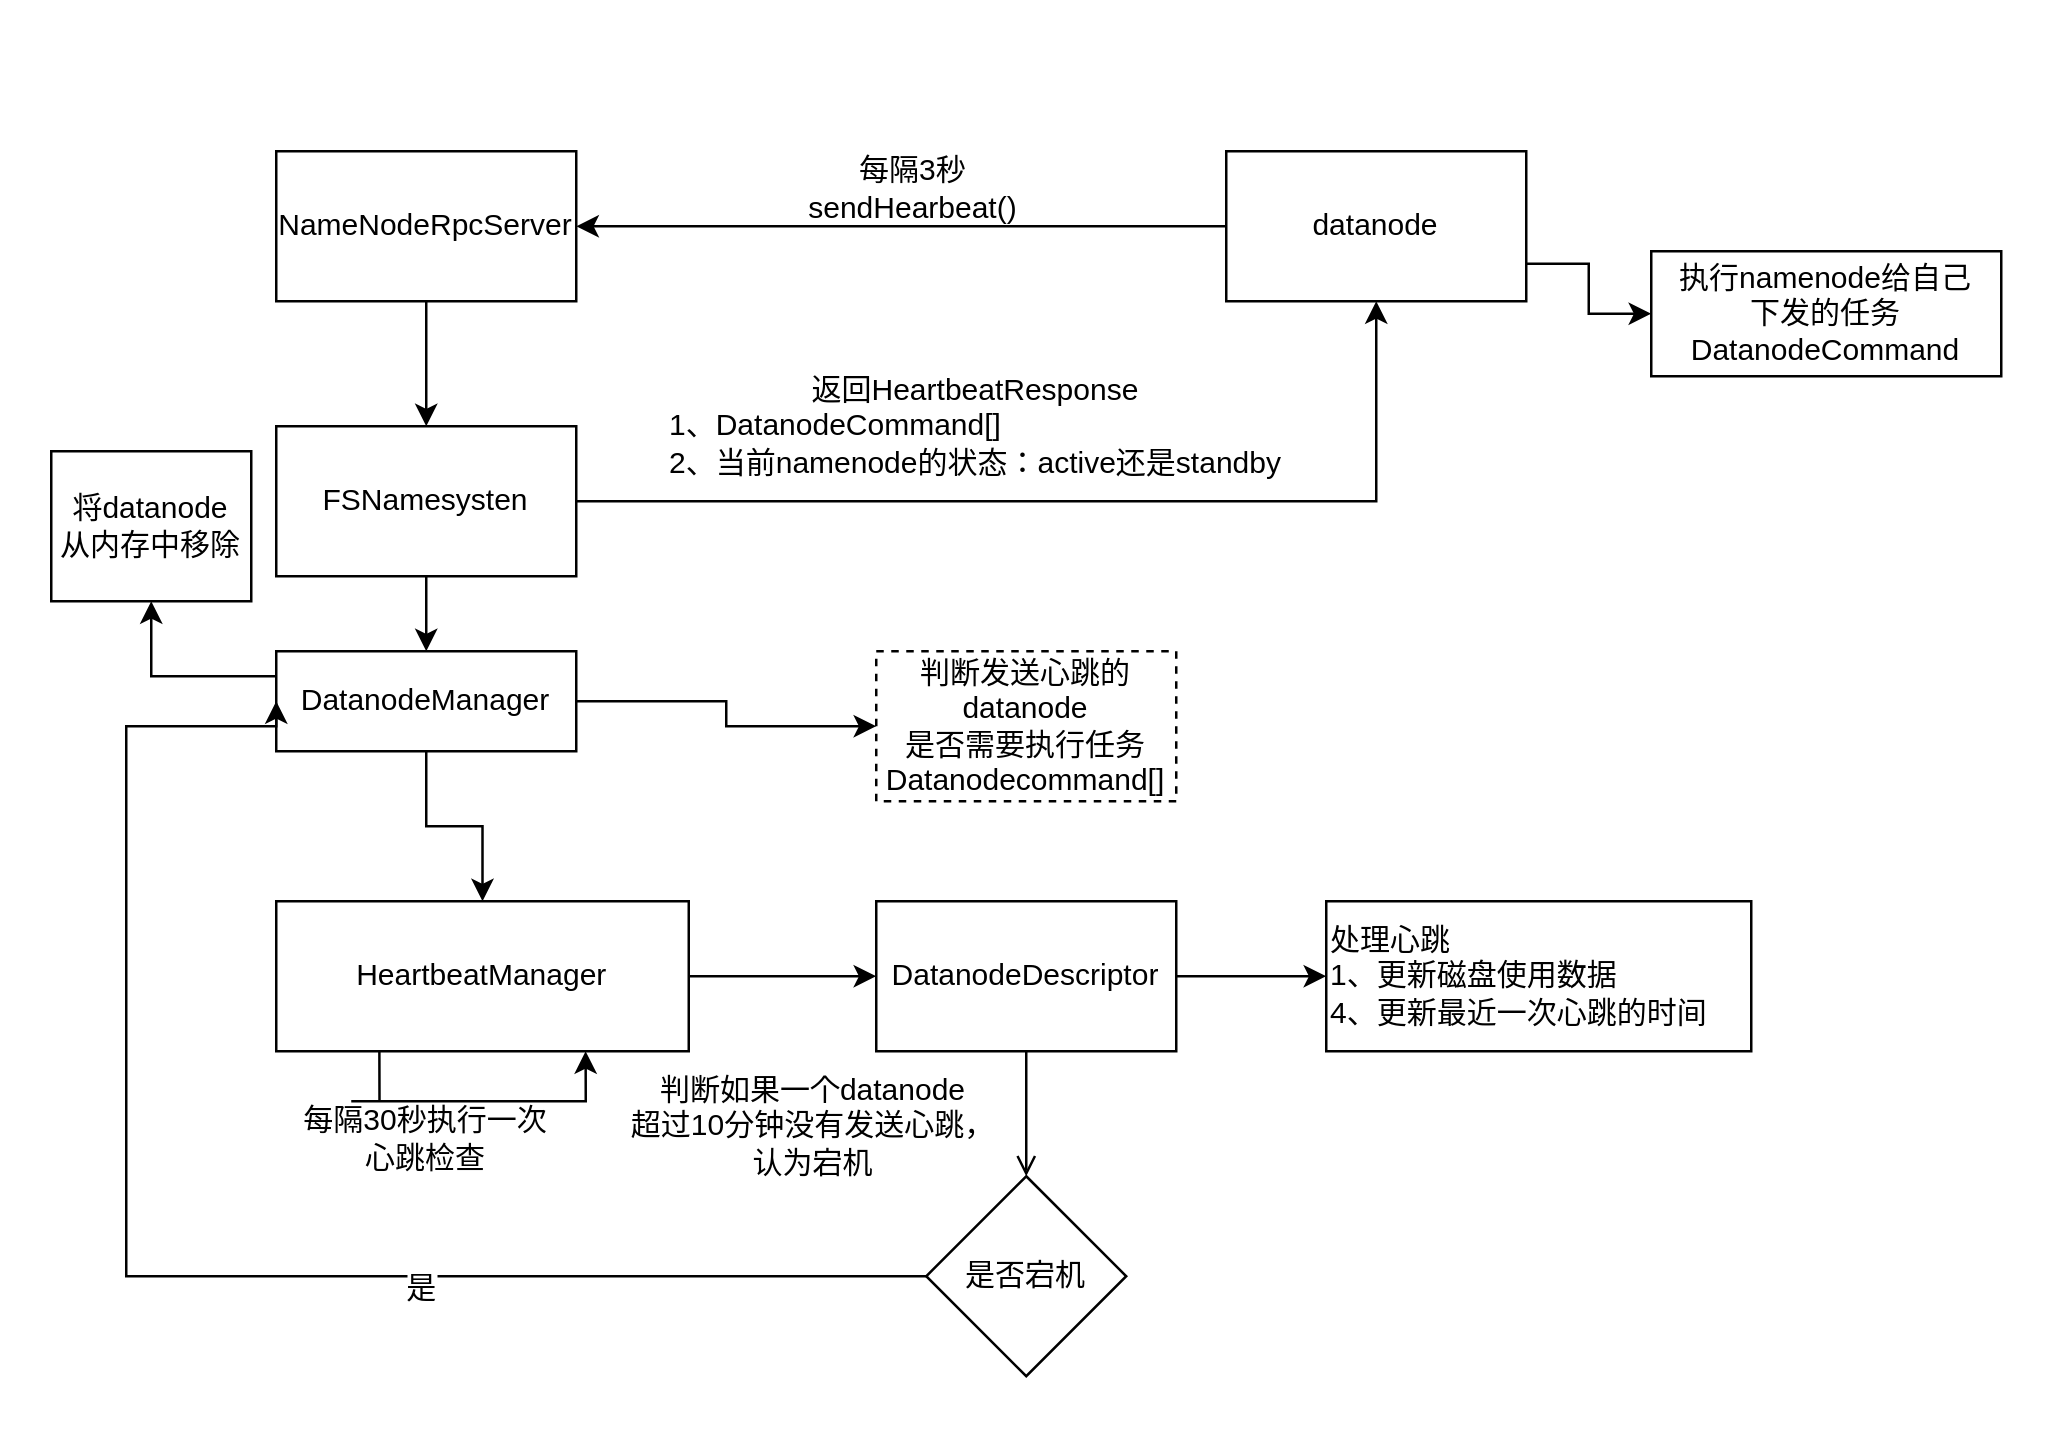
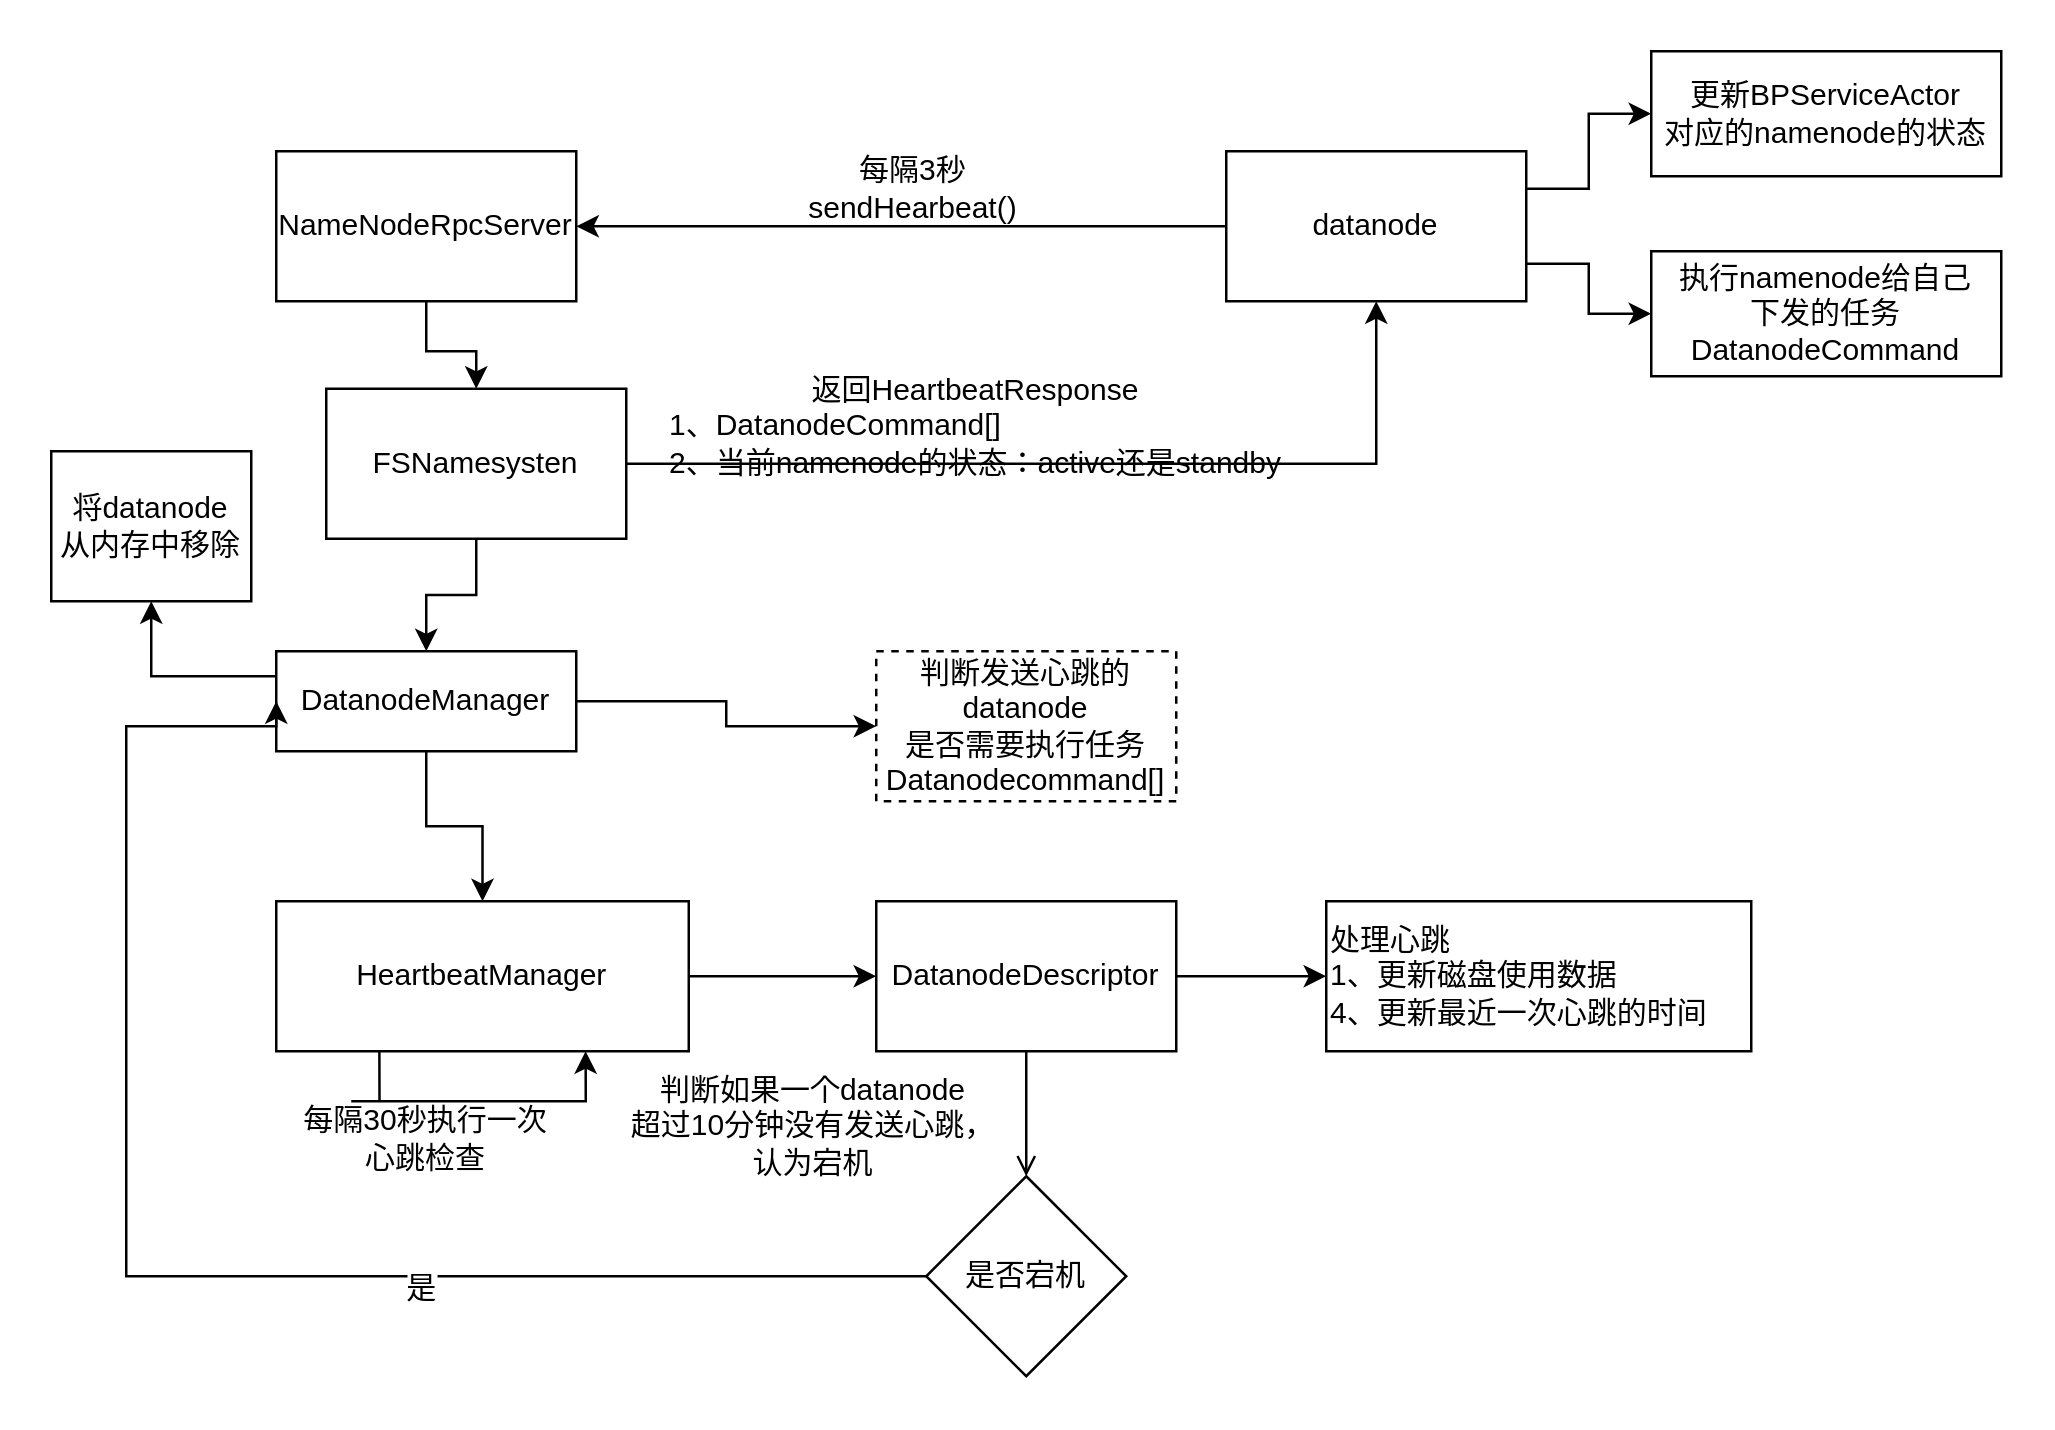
node "更新BPServiceActor 对应的namenode的状态": added
edge "datanode" -> "更新BPServiceActor 对应的namenode的状态": added
node "FSNamesysten": moved (426, 501) -> (476, 464)
